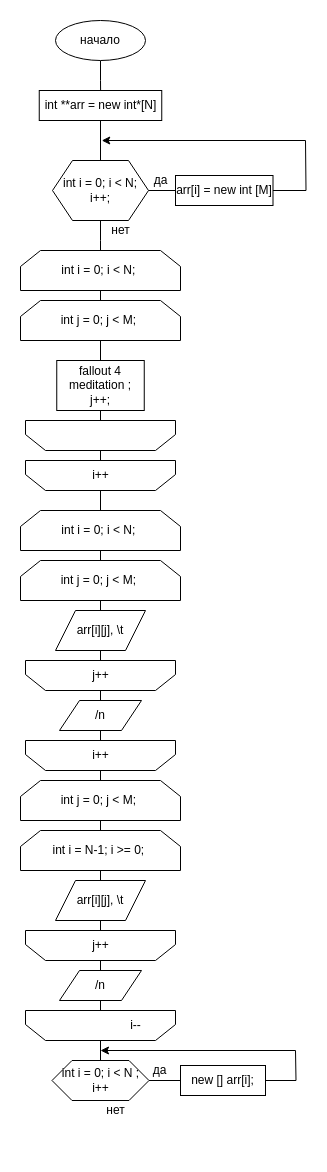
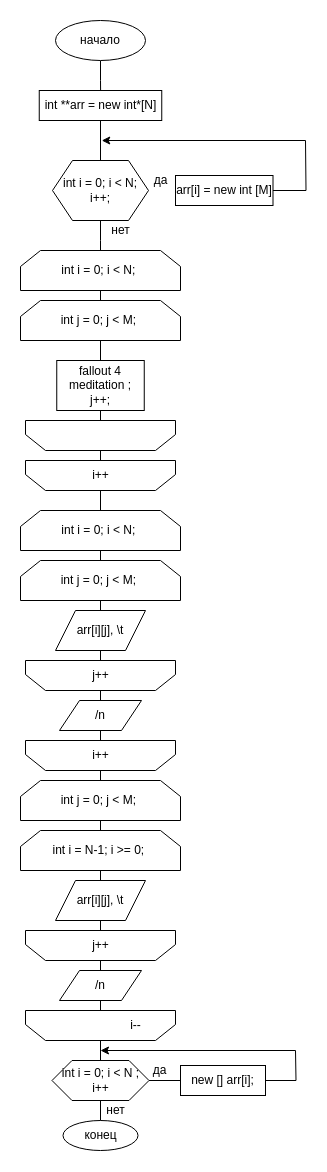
edge "int i = 0; i < N; i++;" -- "arr[i] = new int [M]": removed
edge "int i = 0; i < N ; i++" -- "конец": added
node "конец": added
